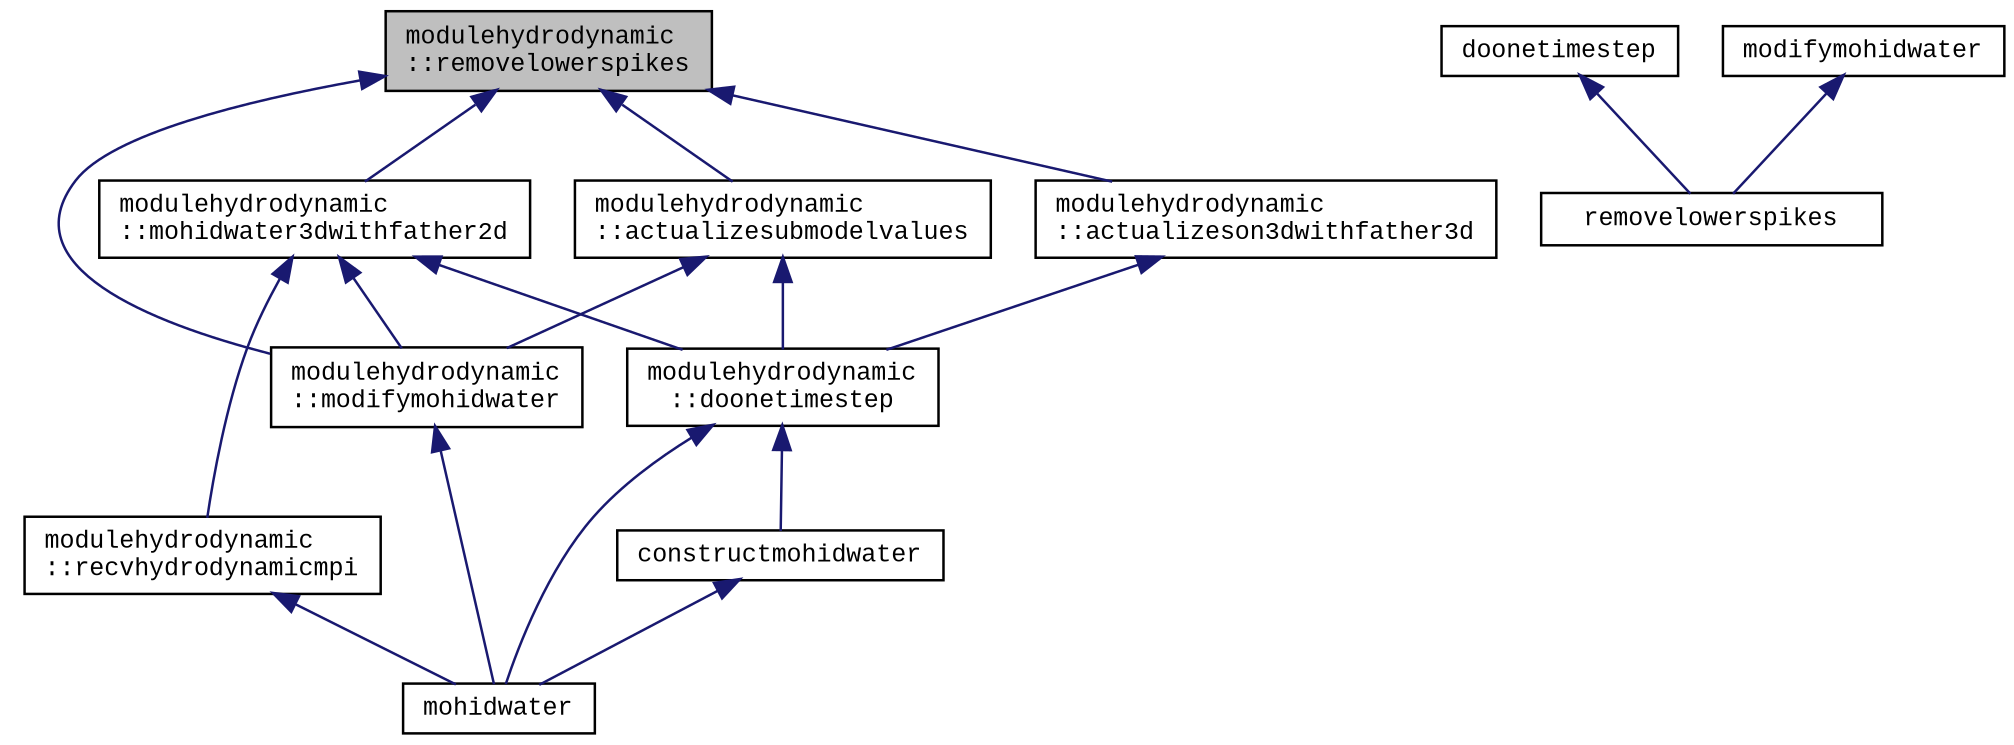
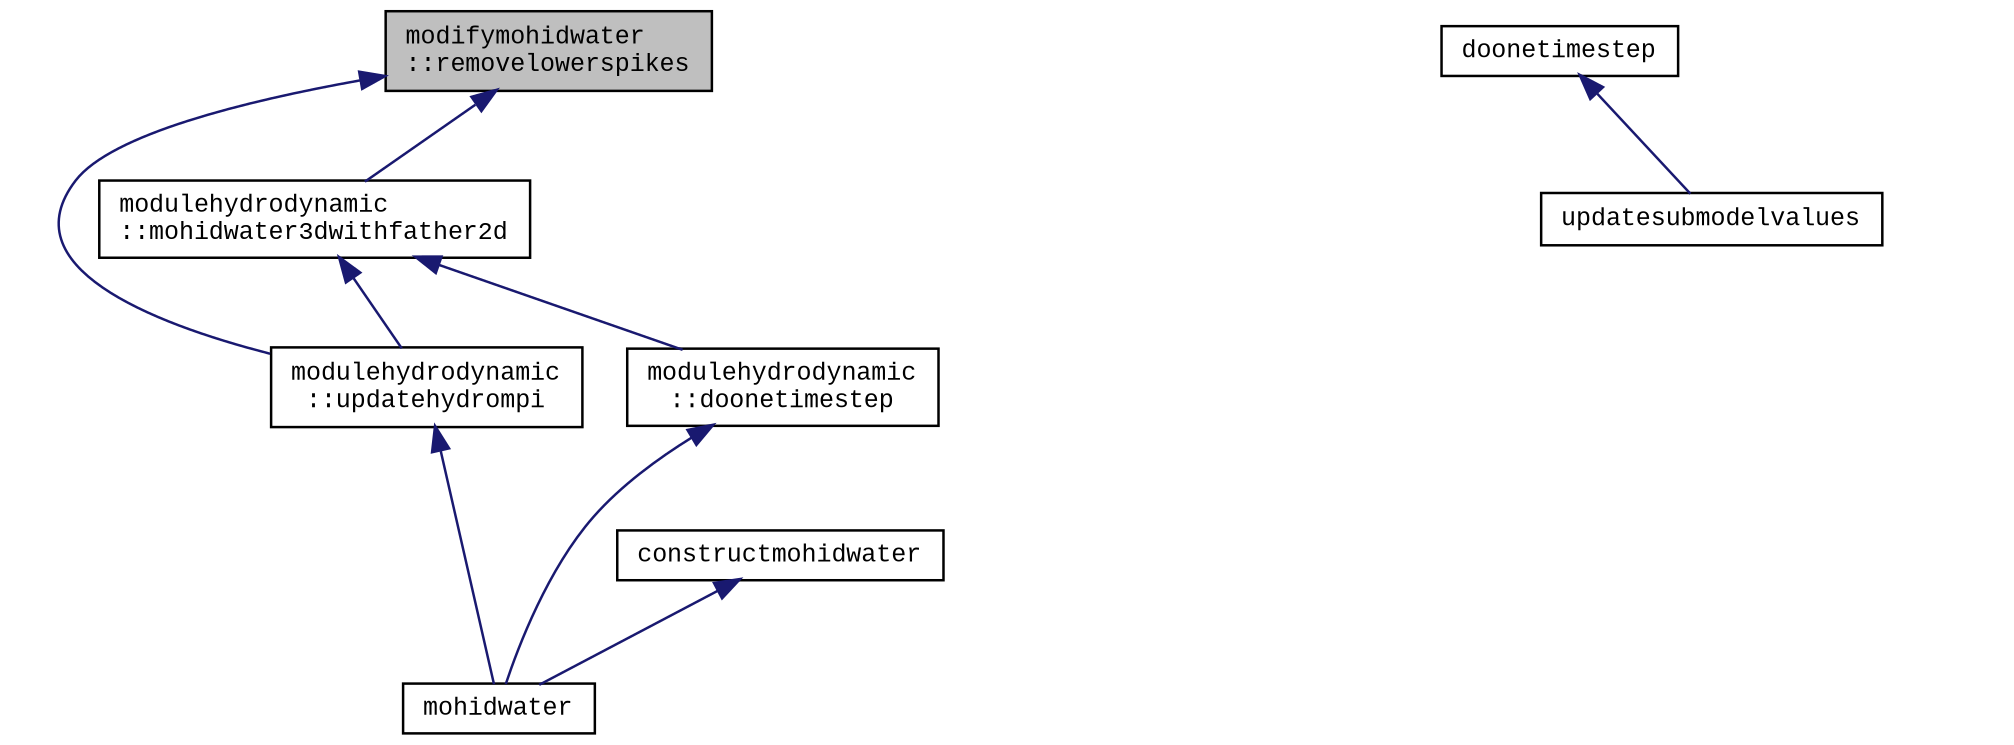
node "modulehydrodynamic ::removelowerspikes": label "modulehydrodynamic ::removelowerspikes" -> "modifymohidwater ::removelowerspikes"
node "modifymohidwater": removed
node "modulehydrodynamic ::actualizesubmodelvalues": removed
node "modulehydrodynamic ::actualizeson3dwithfather3d": removed
node "removelowerspikes": label "removelowerspikes" -> "updatesubmodelvalues"
node "modulehydrodynamic ::modifymohidwater": label "modulehydrodynamic ::modifymohidwater" -> "modulehydrodynamic ::updatehydrompi"
edge "constructmohidwater" -> "modulehydrodynamic ::doonetimestep": removed
node "modulehydrodynamic ::recvhydrodynamicmpi": removed
